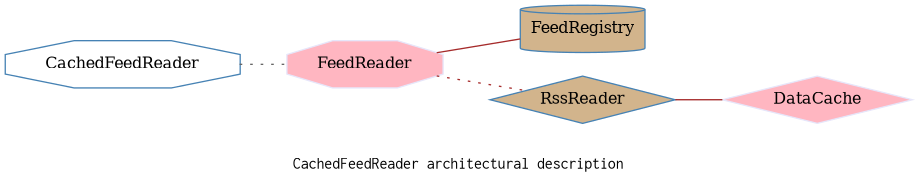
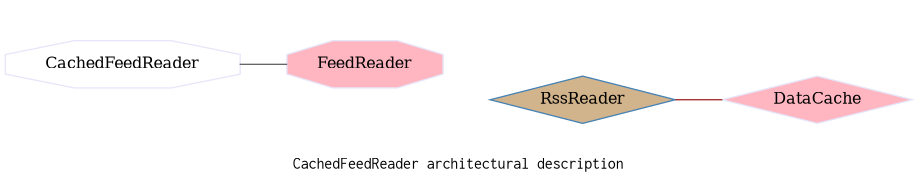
node "FeedRegistry": removed
node "CachedFeedReader": color #4682b4 -> #e6e6fa
edge "CachedFeedReader" -- "FeedReader": style dotted -> solid
edge "FeedReader" -- "RssReader": removed
